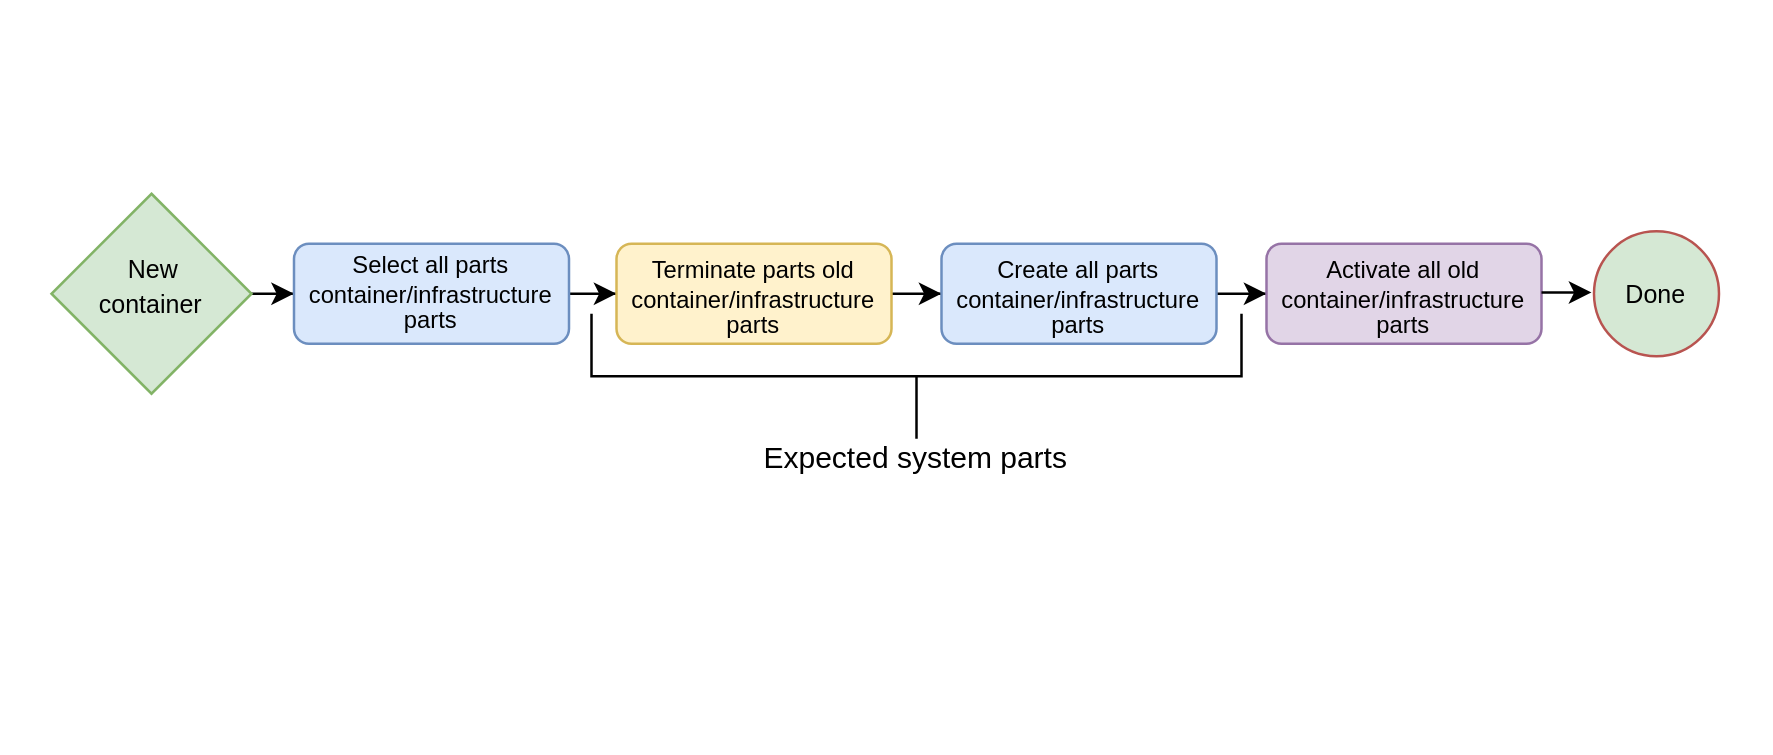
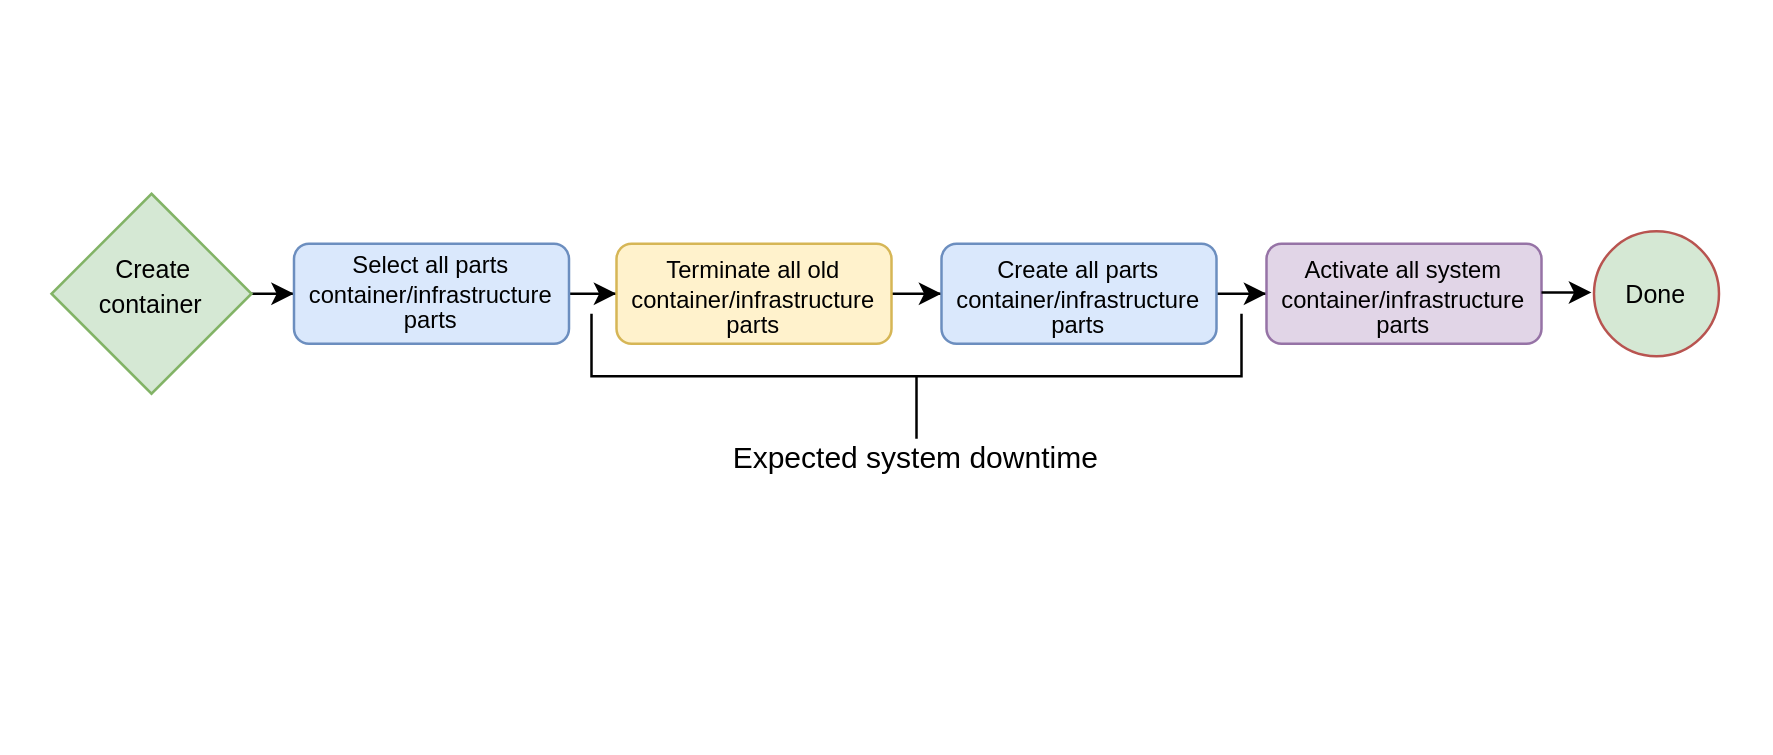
node "New": label "New" -> "Create"
node "Terminate parts old": label "Terminate parts old" -> "Terminate all old"
node "Activate all old": label "Activate all old" -> "Activate all system"
node "Expected system parts": label "Expected system parts" -> "Expected system downtime"
